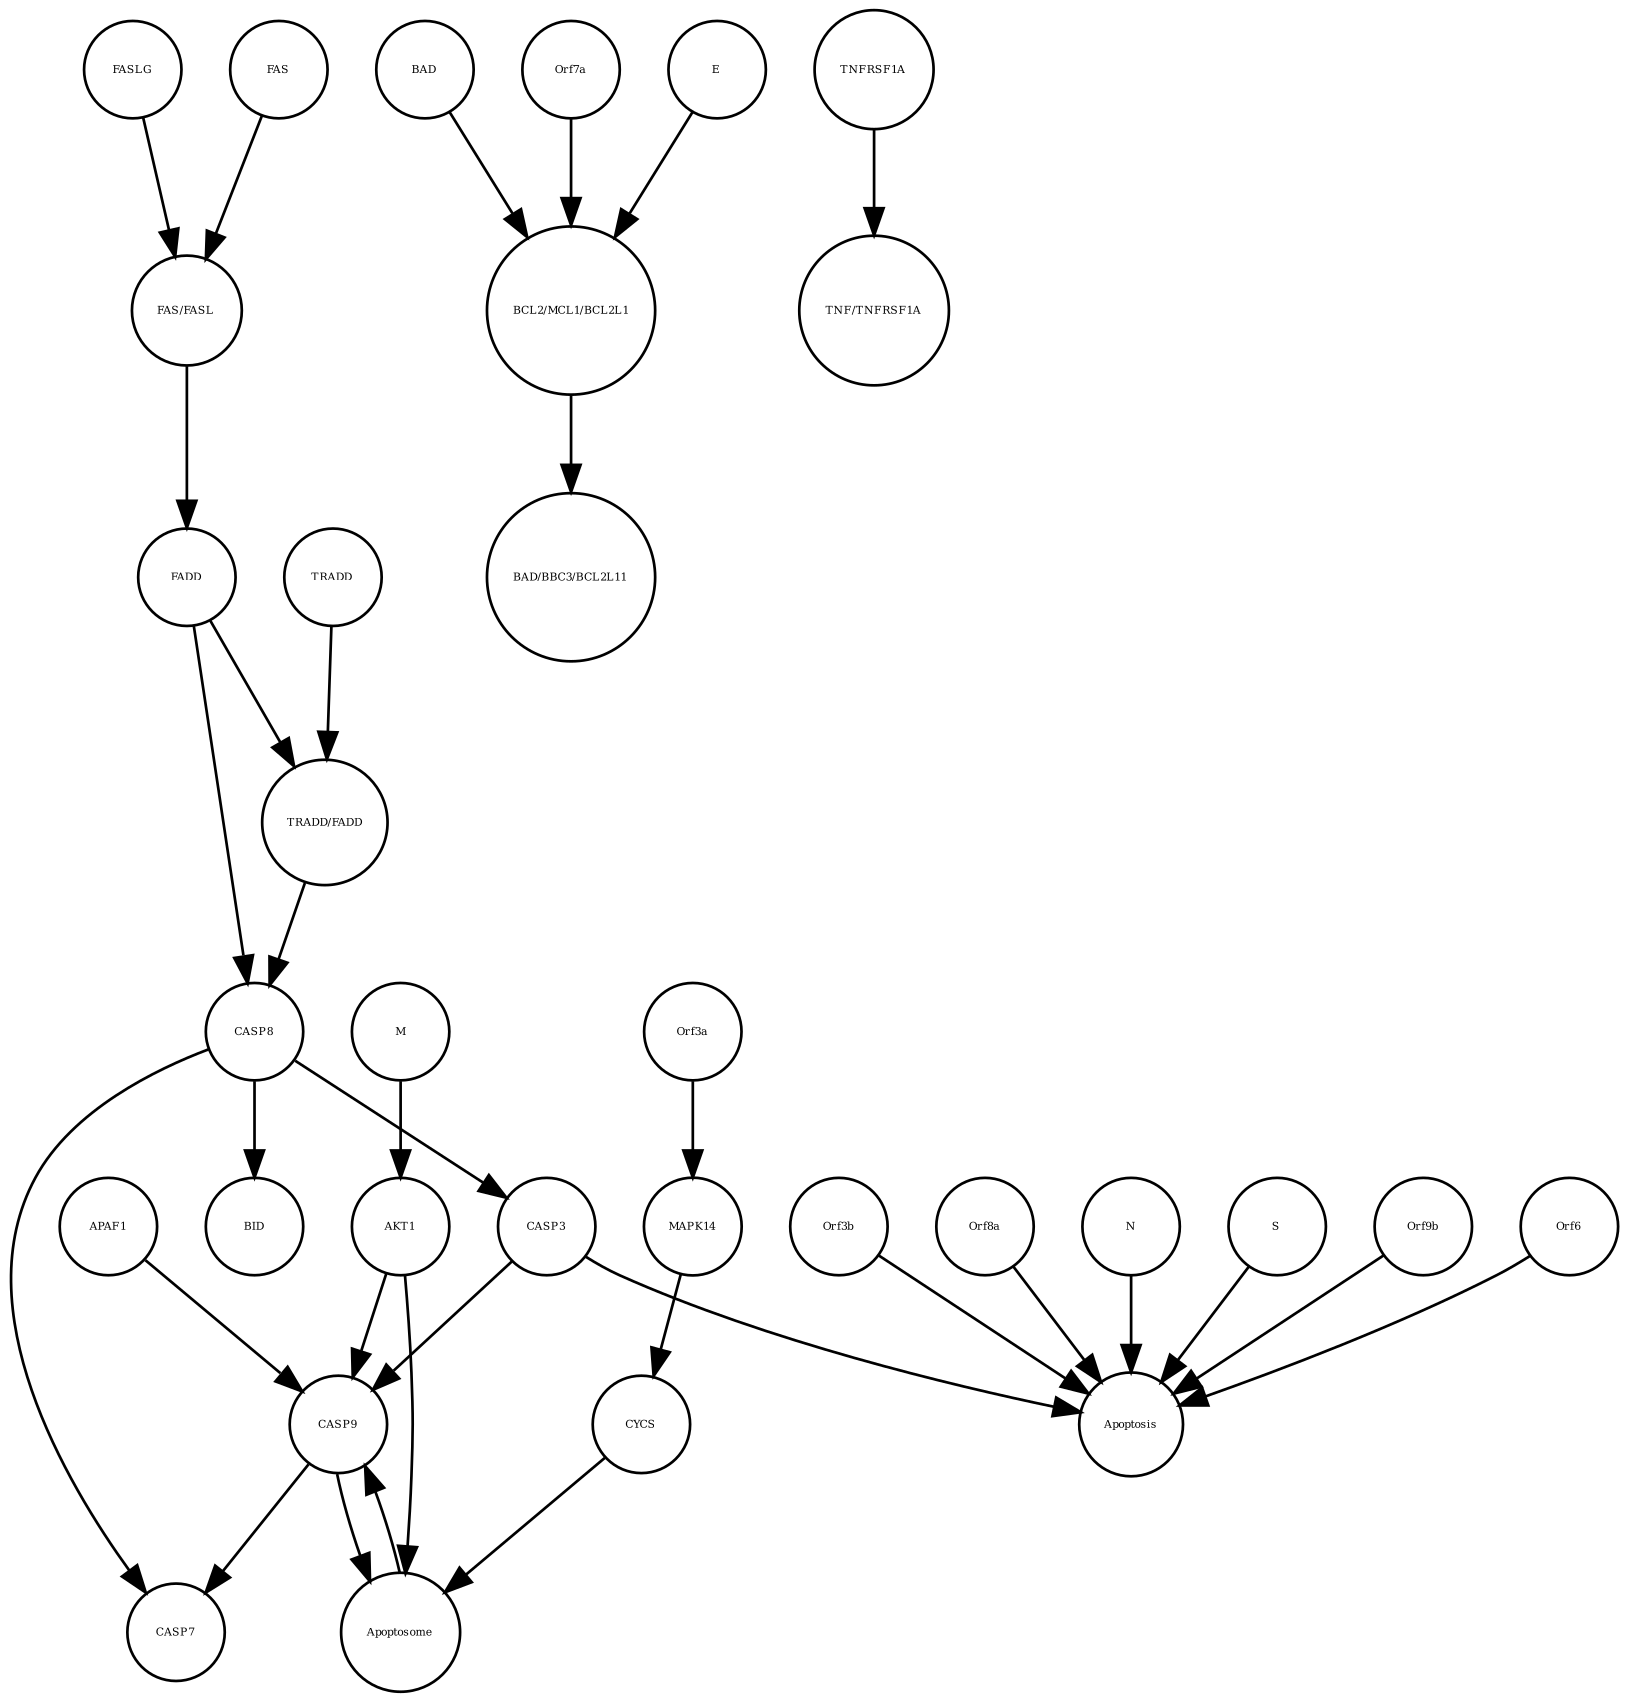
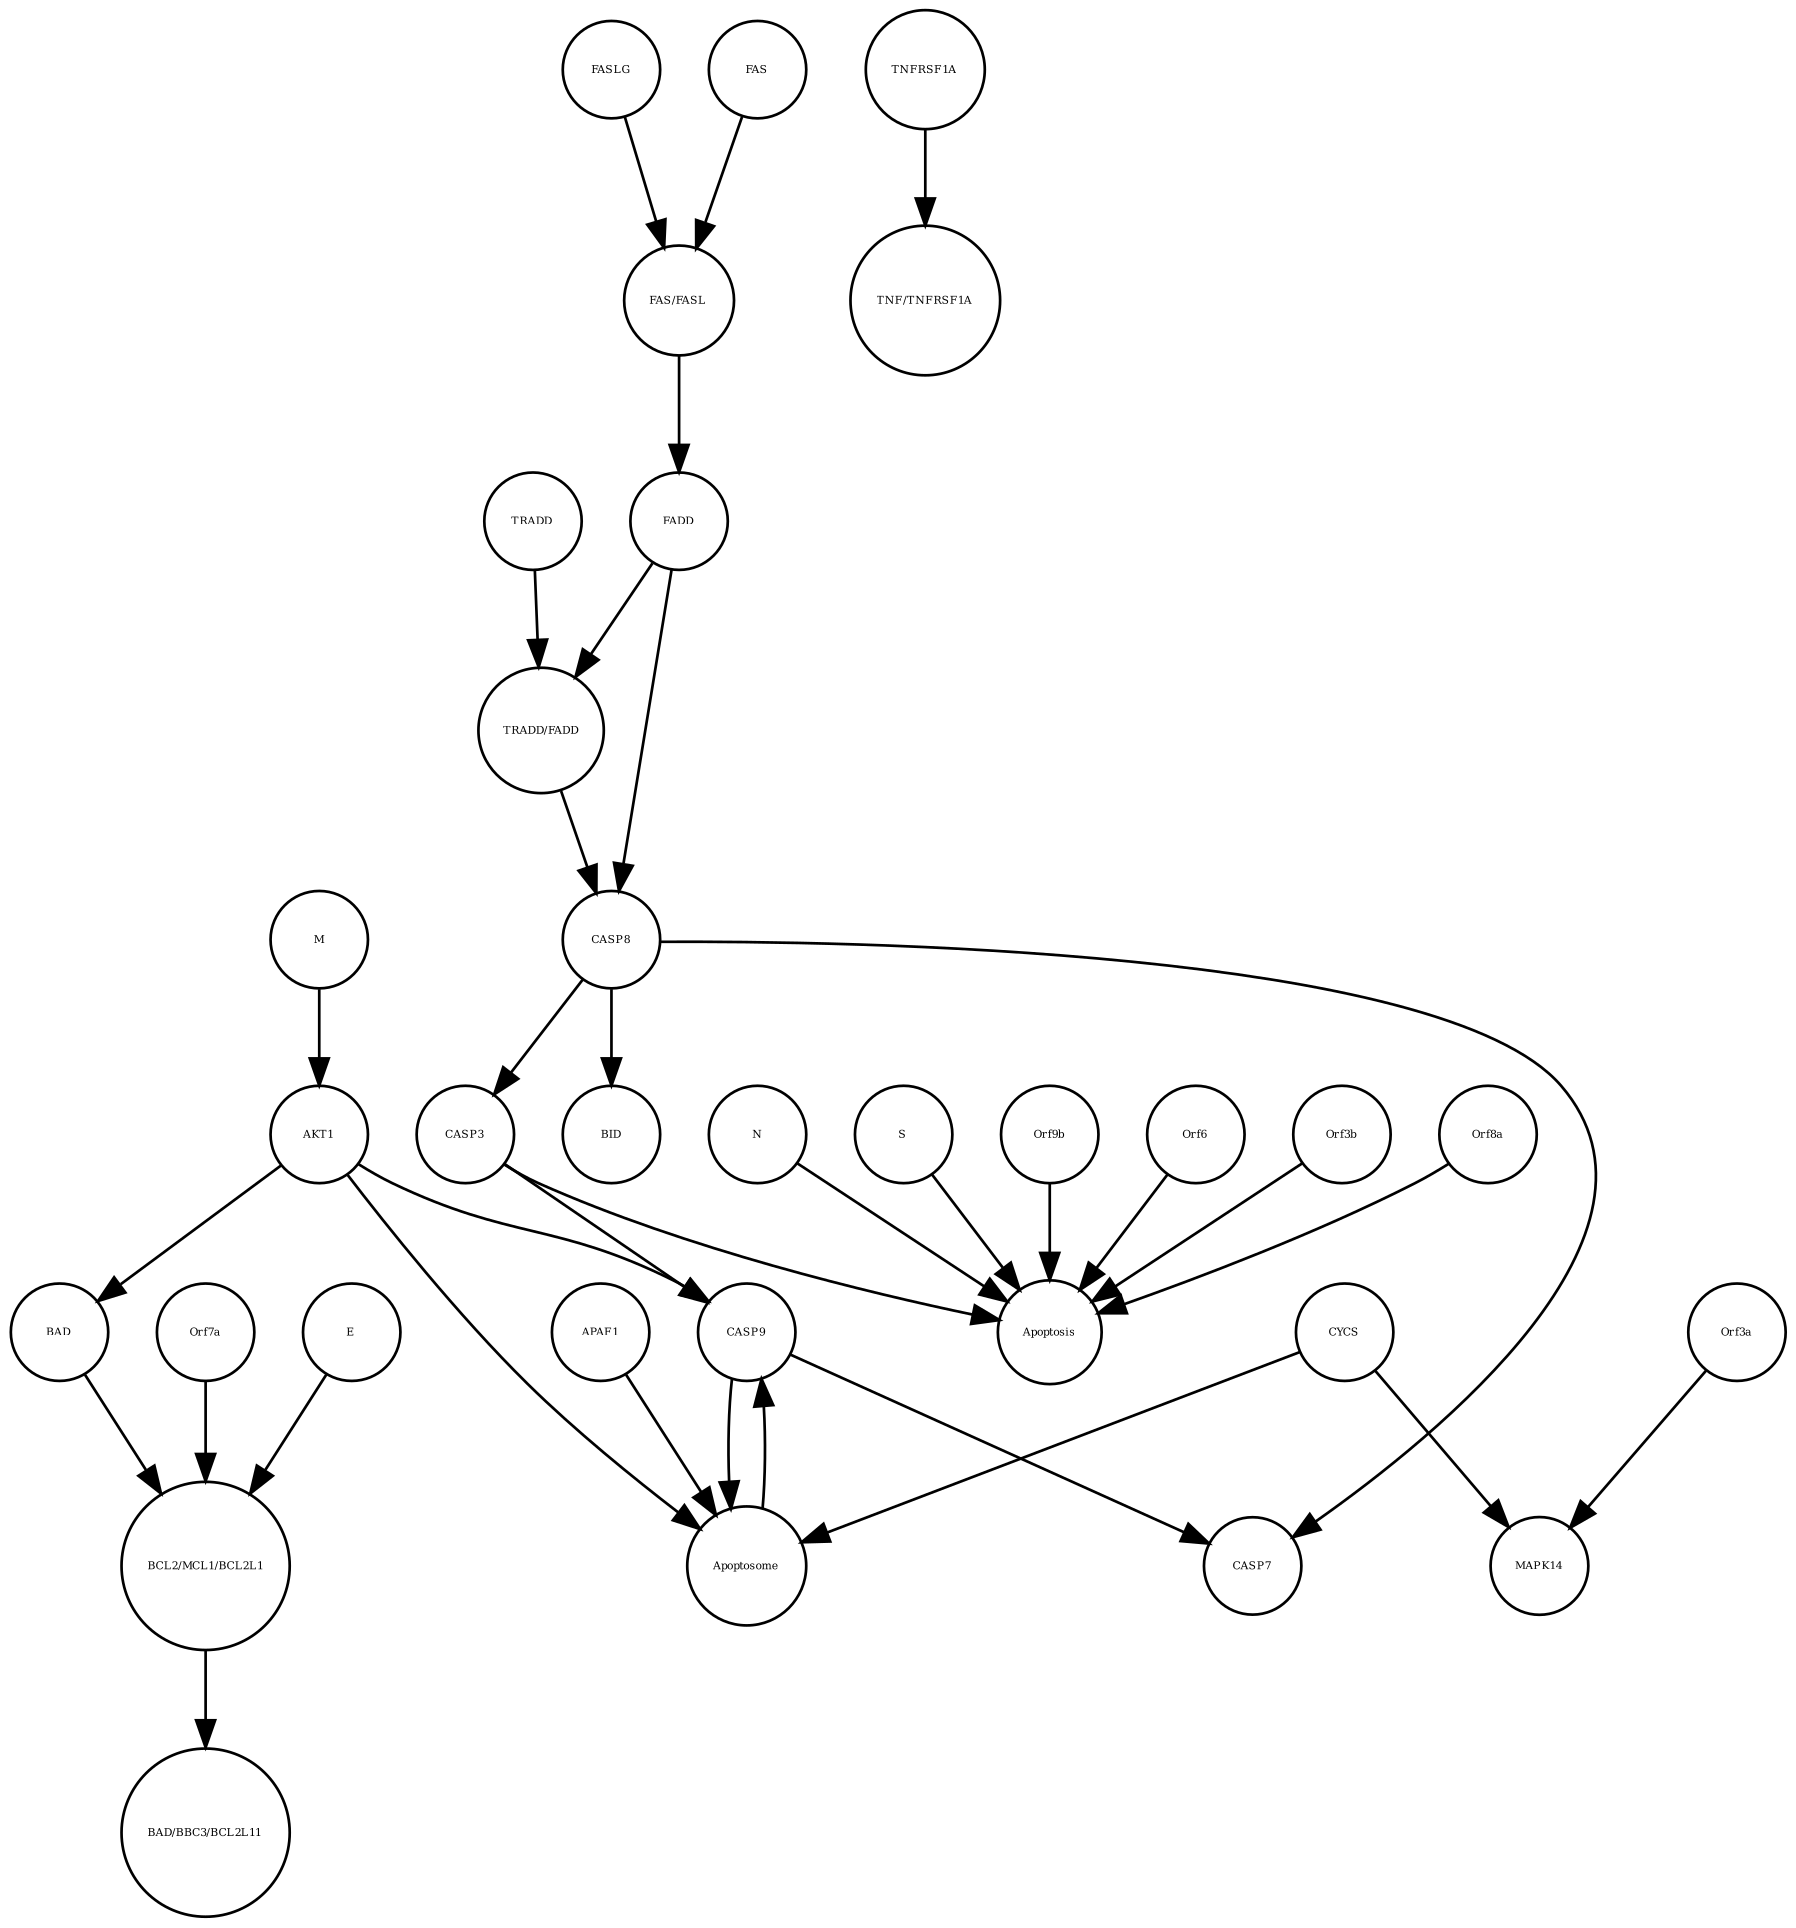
edge "AKT1" -> "BAD": added
edge "MAPK14" -> "CYCS": reversed
edge "APAF1" -> "CASP9": now "APAF1" -> "Apoptosome"
